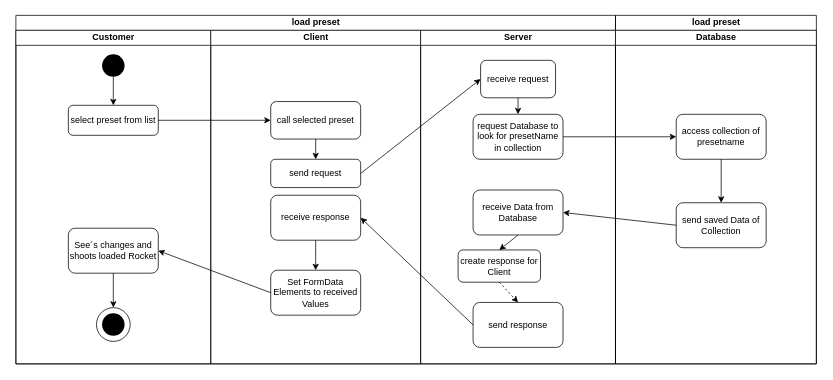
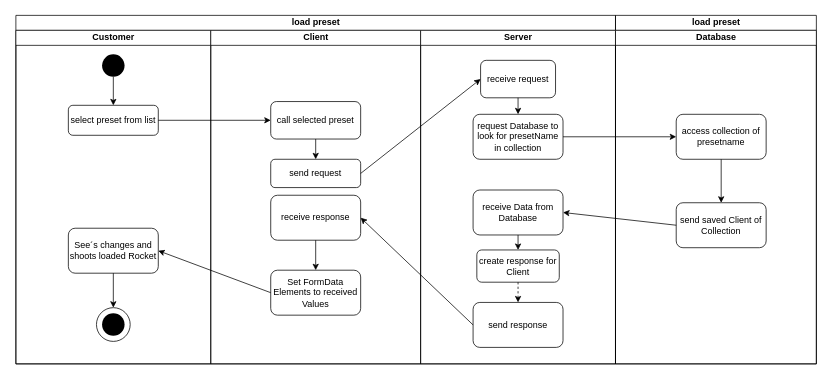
node "send saved Data of Collection": label "send saved Data of Collection" -> "send saved Client of Collection"
node "create response for Client": moved (499, 266) -> (518, 266)
